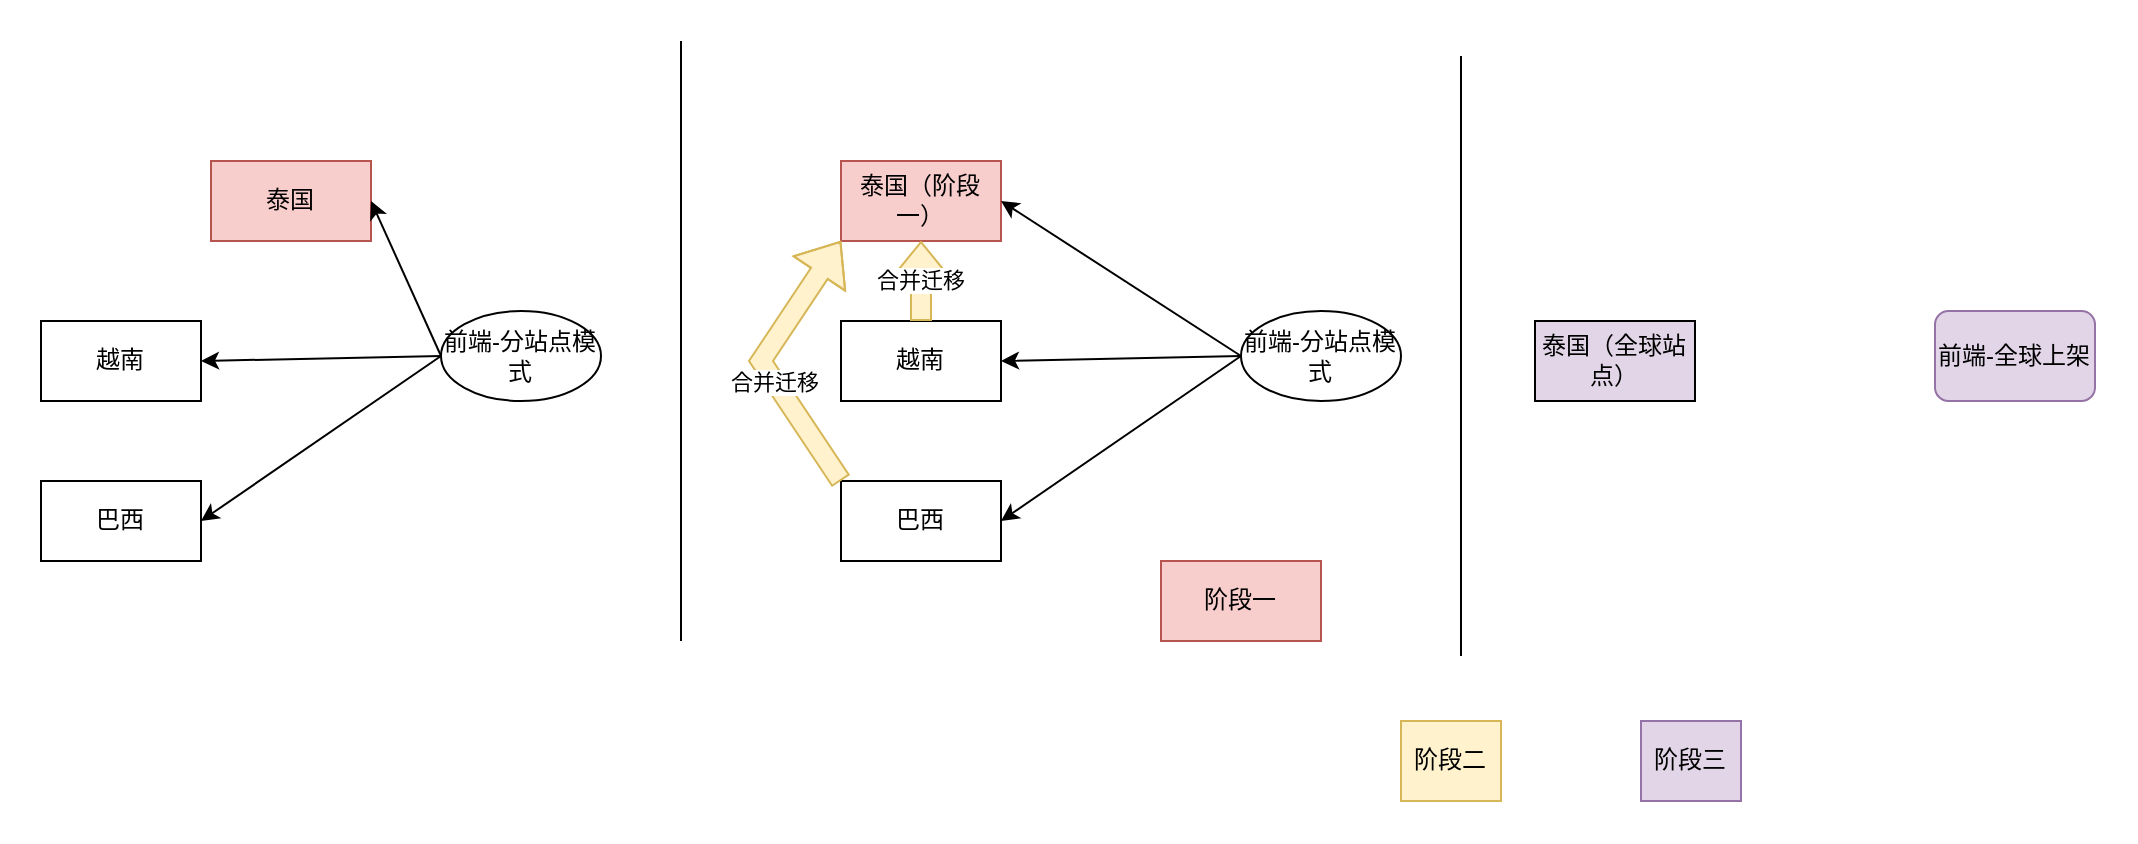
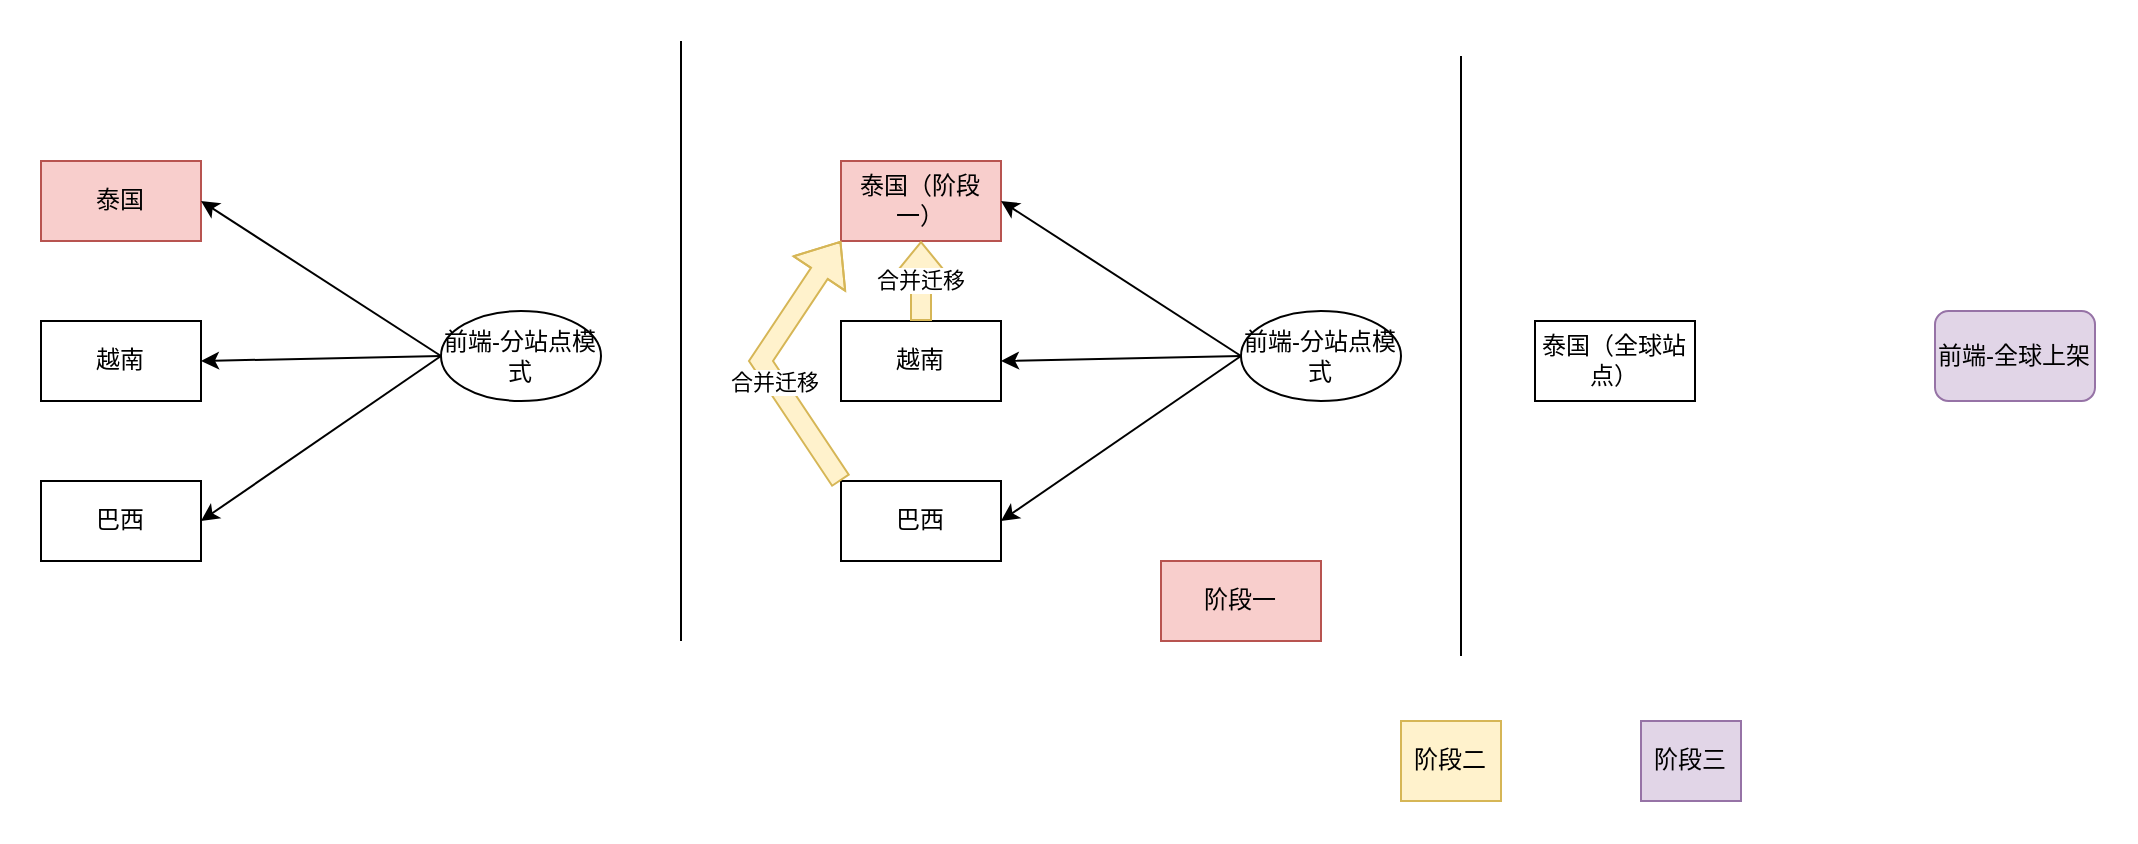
node "泰国": moved (291, 201) -> (121, 201)
node "泰国（全球站点）": fillcolor #e1d5e7 -> #ffffff
